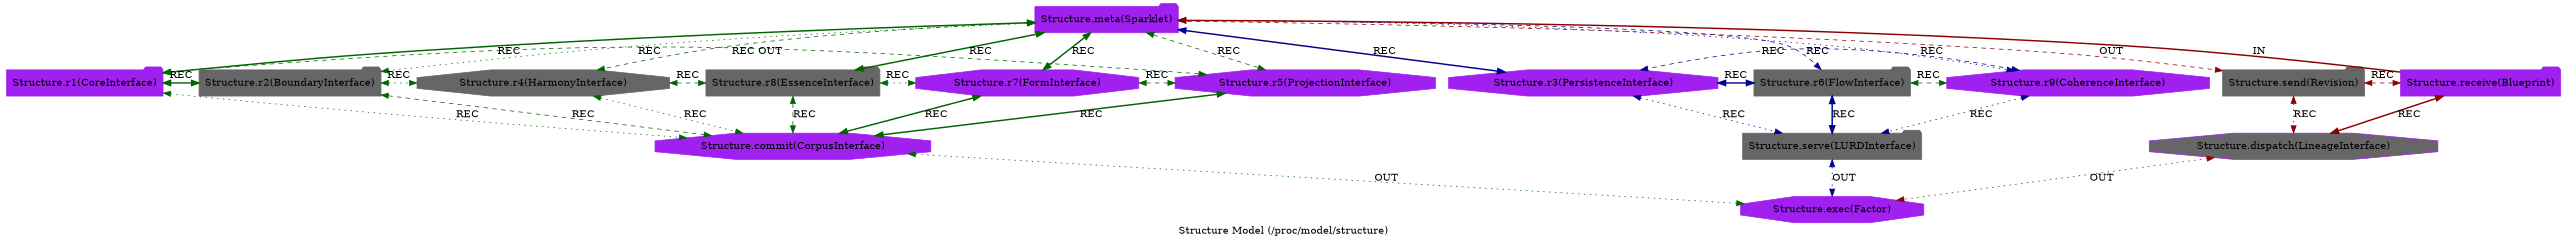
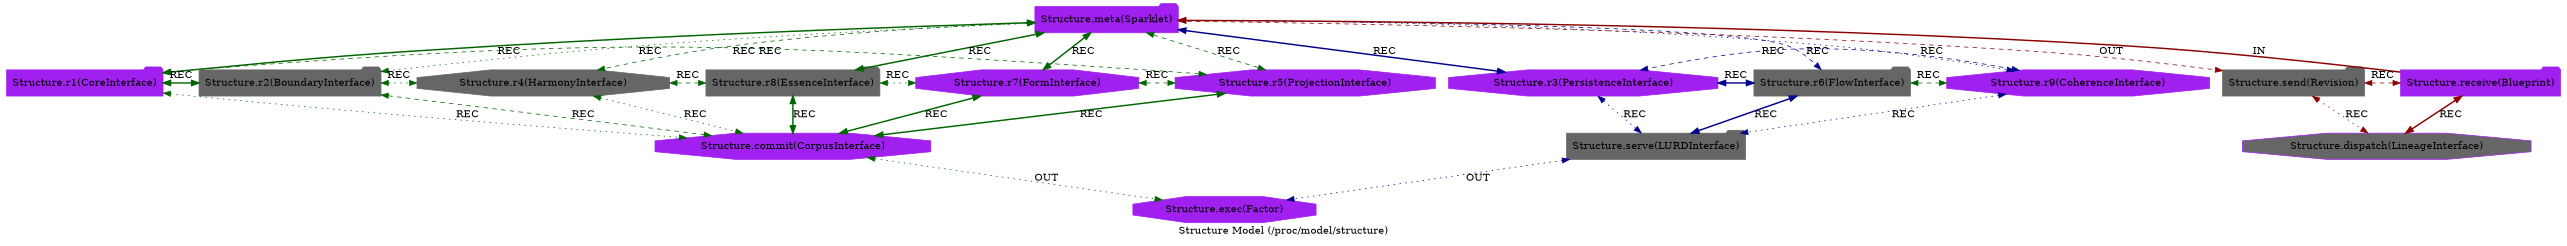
edge "Structure.r1(CoreInterface)" -- "Structure.r5(ProjectionInterface)": label "OUT" -> "REC"
edge "Structure.r8(EssenceInterface)" -- "Structure.commit(CorpusInterface)": style dashed -> bold
edge "Structure.dispatch(LineageInterface)" -- "Structure.exec(Factor)": removed, label "OUT"
